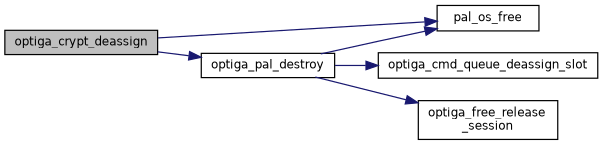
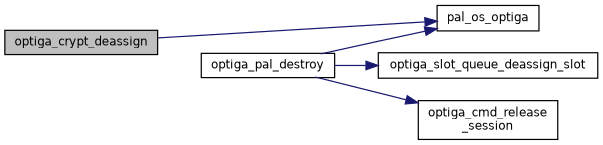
node "pal_os_free": label "pal_os_free" -> "pal_os_optiga"
edge "optiga_crypt_deassign" -> "optiga_pal_destroy": removed
node "optiga_cmd_queue_deassign_slot": label "optiga_cmd_queue_deassign_slot" -> "optiga_slot_queue_deassign_slot"
node "optiga_free_release _session": label "optiga_free_release _session" -> "optiga_cmd_release _session"
